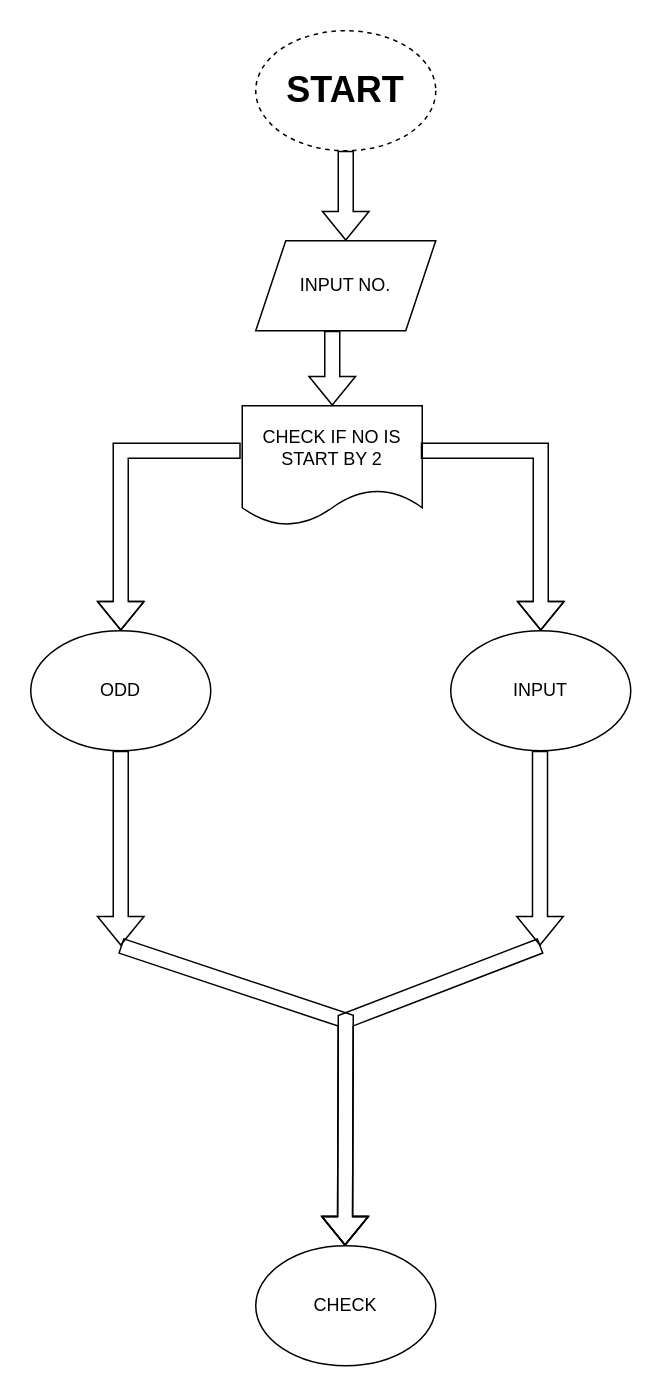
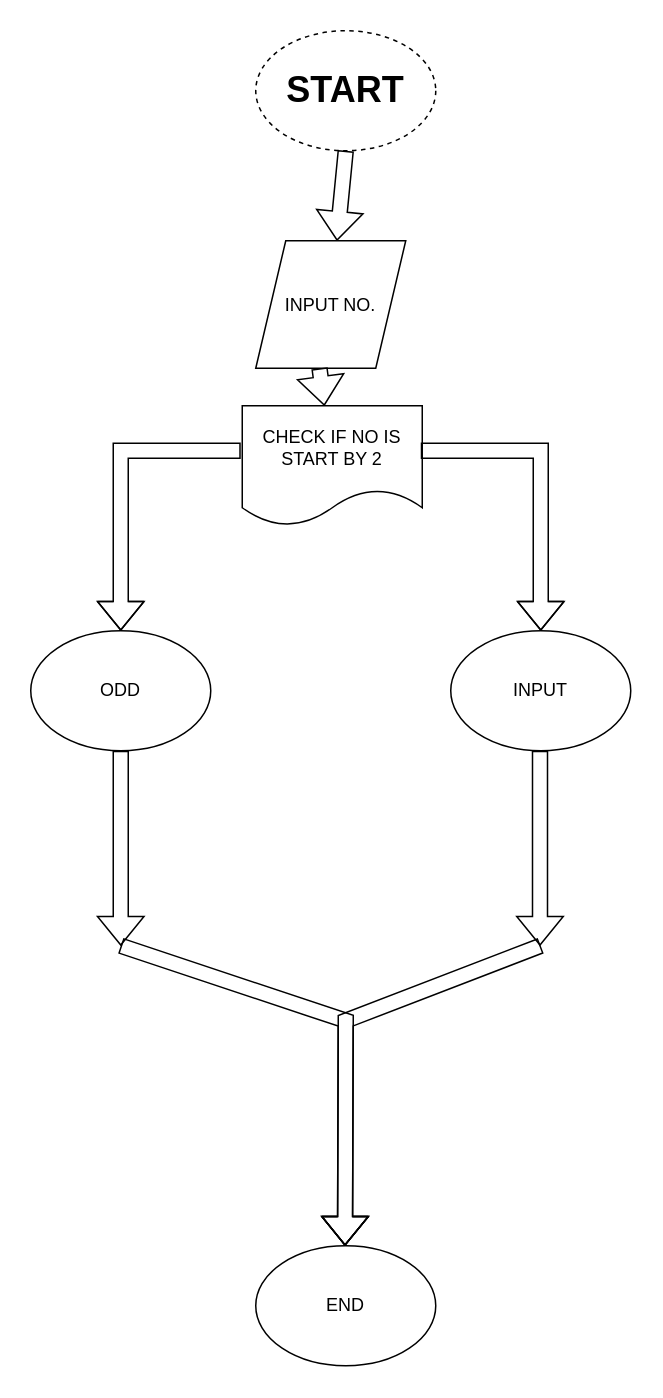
node "INPUT NO.": size 180x90 -> 150x128
node "CHECK": label "CHECK" -> "END"
